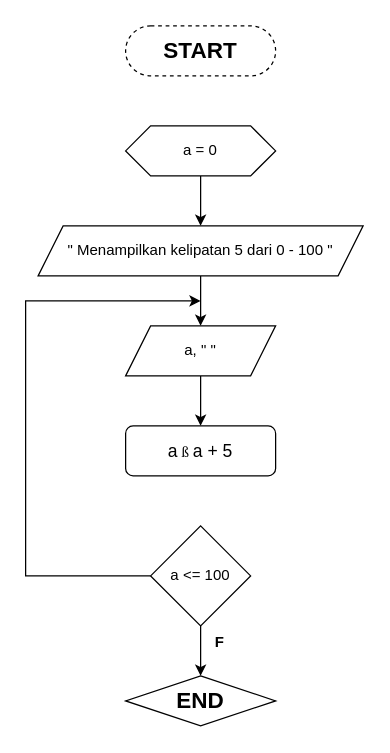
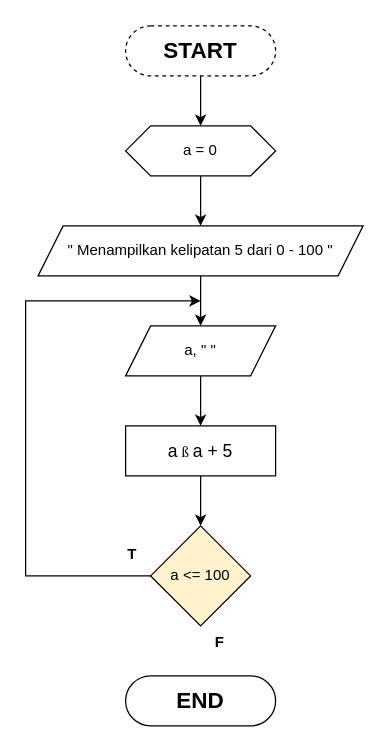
edge "START" -> "a = 0": added
node "a ß a + 5": shape rounded rectangle -> rectangle
edge "a ß a + 5" -> "a <= 100": added
node "T": added
node "a <= 100": fillcolor #ffffff -> #fff2cc
edge "a <= 100" -> "END": removed
node "END": shape diamond -> rounded rectangle
